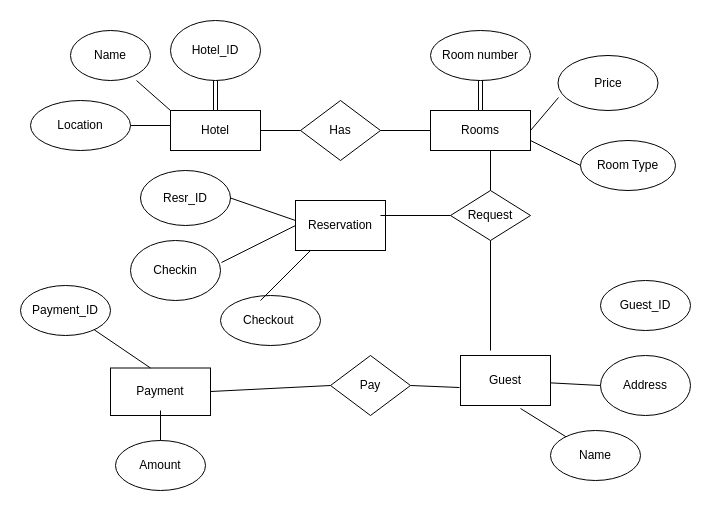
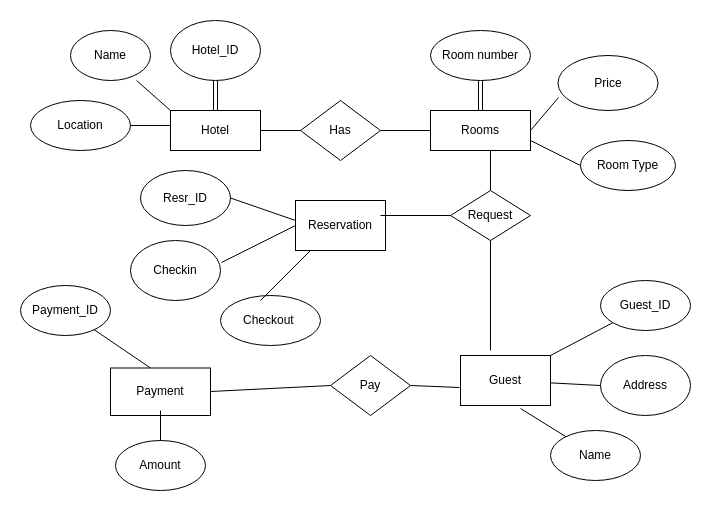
edge "Guest_ID" -- "Guest": added
